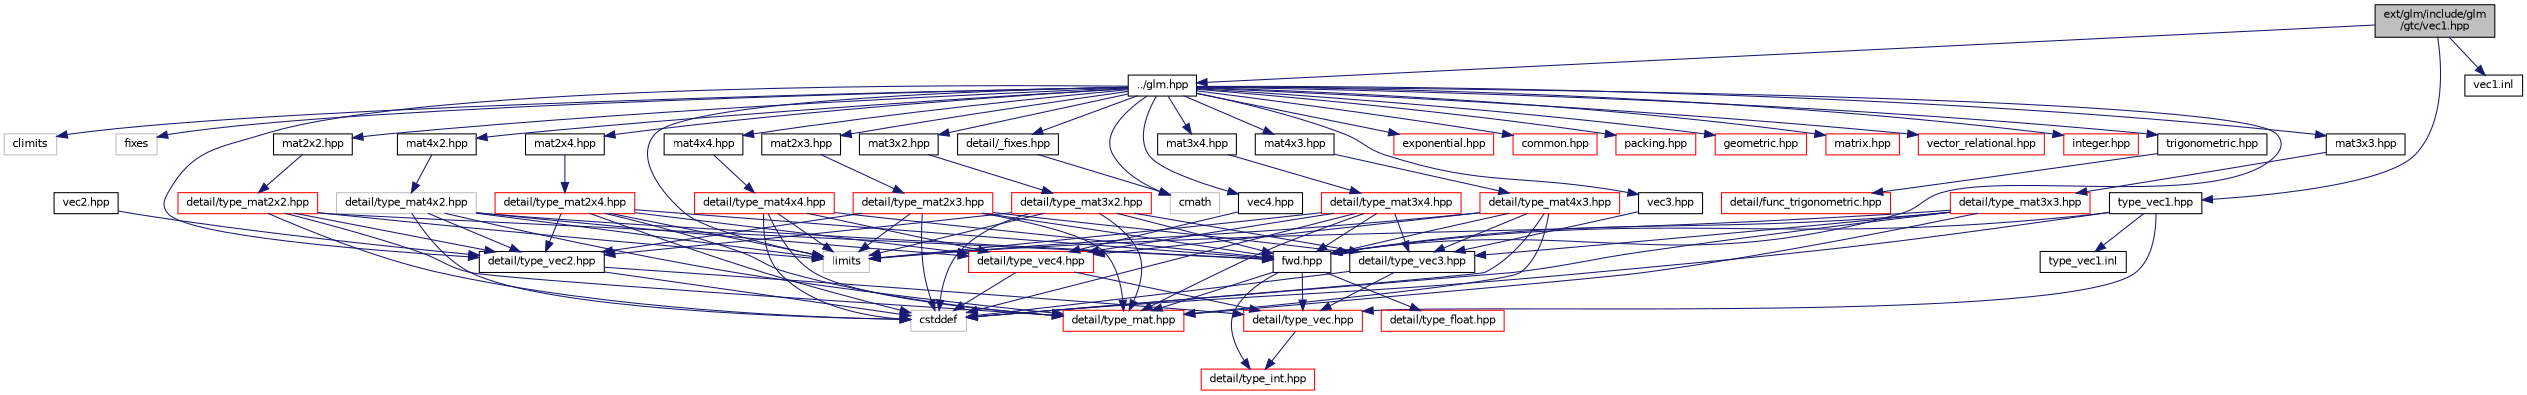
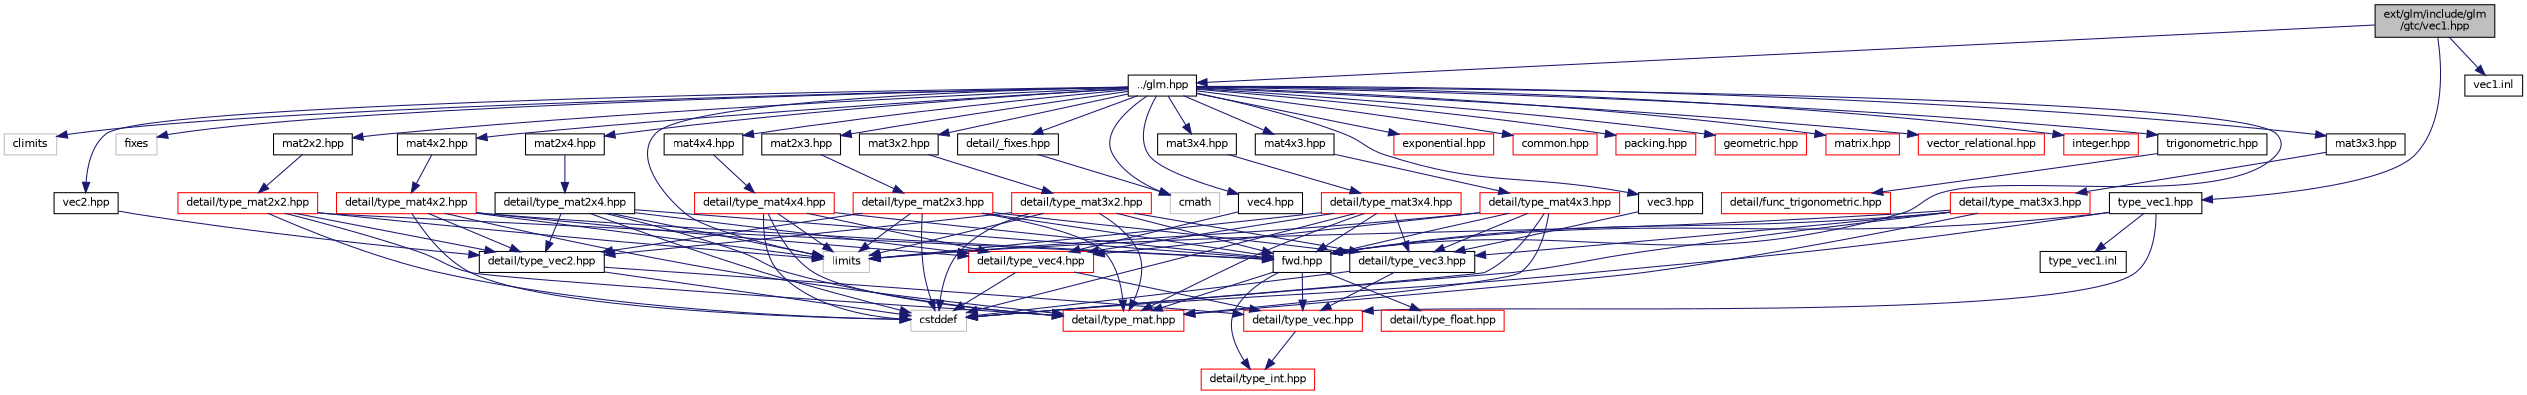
edge "../glm.hpp" -> "detail/type_vec2.hpp": now "../glm.hpp" -> "vec2.hpp"
node "detail/type_mat4x2.hpp": color grey75 -> red
node "detail/type_mat2x4.hpp": color red -> black
